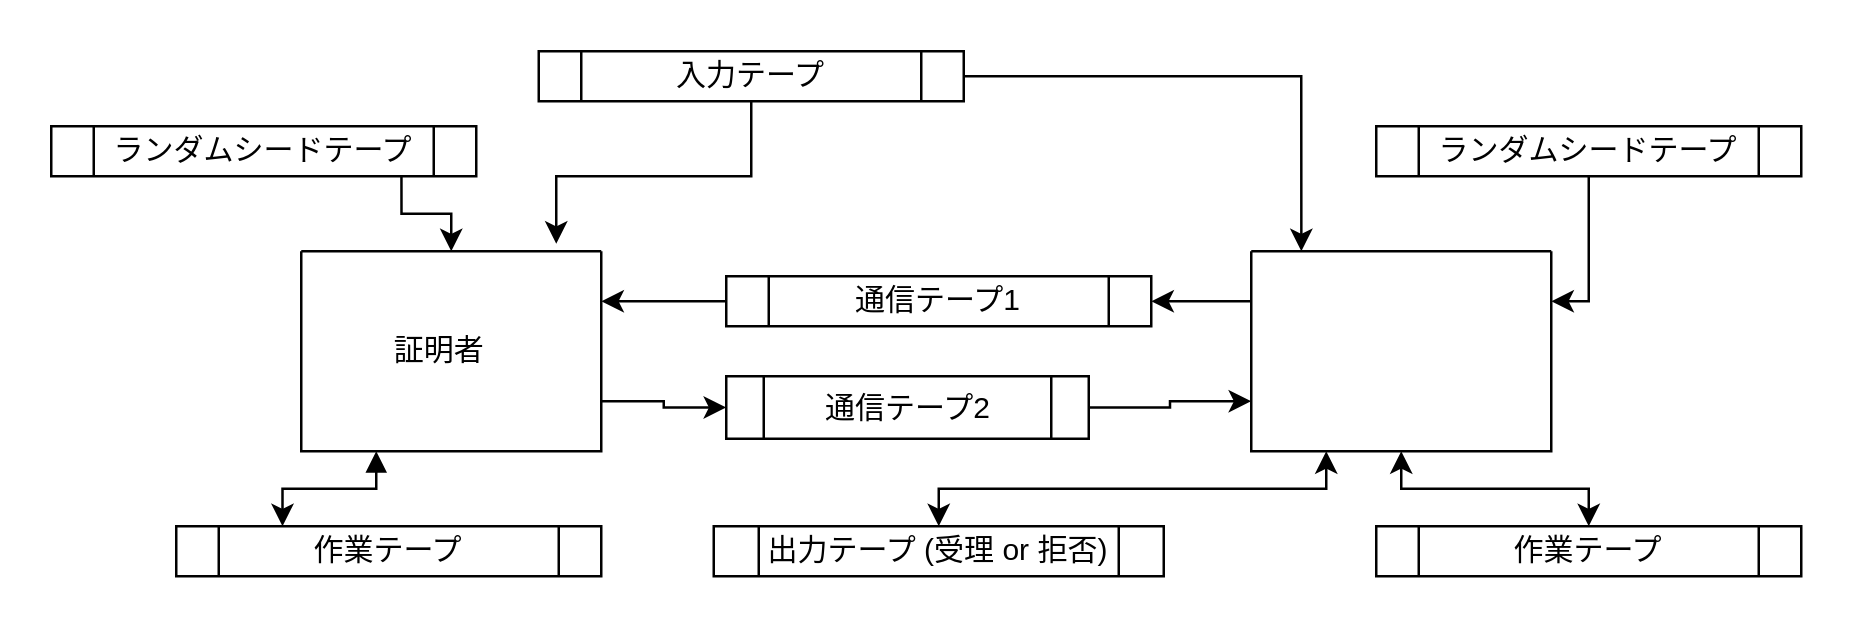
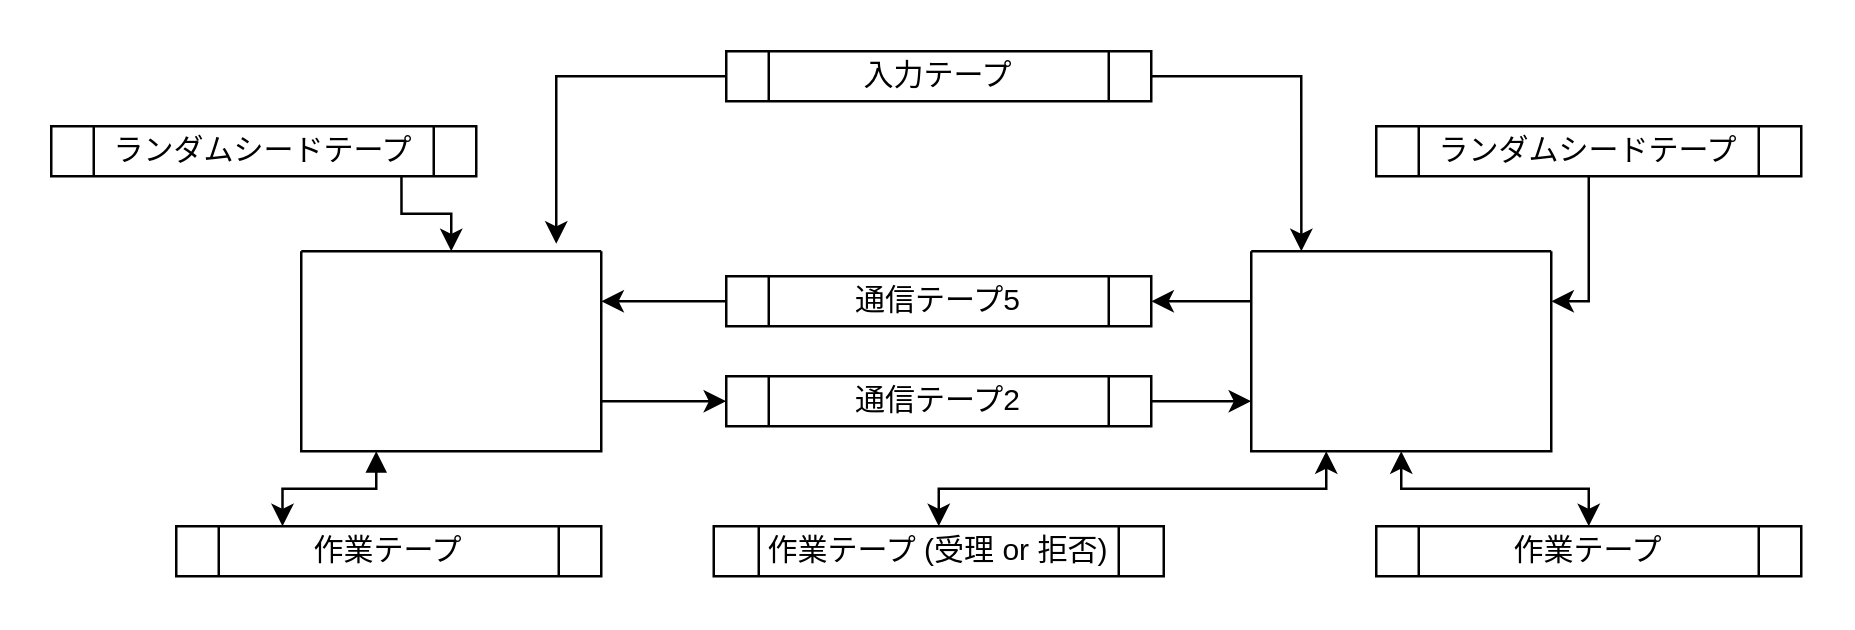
node "入力テープ": moved (751, 76) -> (939, 76)
node "通信テープ1": label "通信テープ1" -> "通信テープ5"
node "証明者": removed
node "通信テープ2": size 363x63 -> 425x50
node "出力テープ (受理 or 拒否)": label "出力テープ (受理 or 拒否)" -> "作業テープ (受理 or 拒否)"
